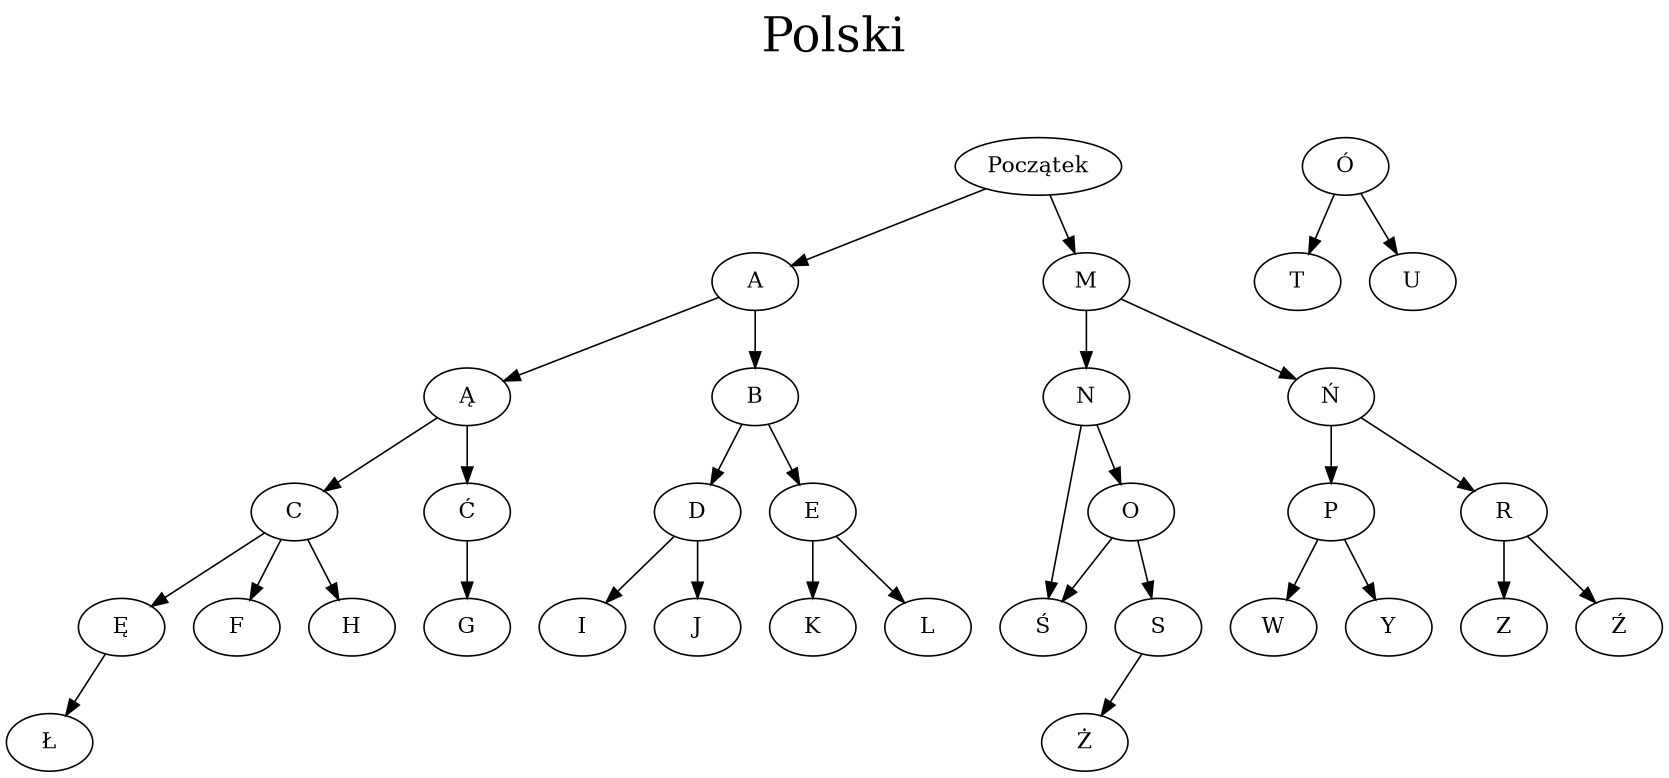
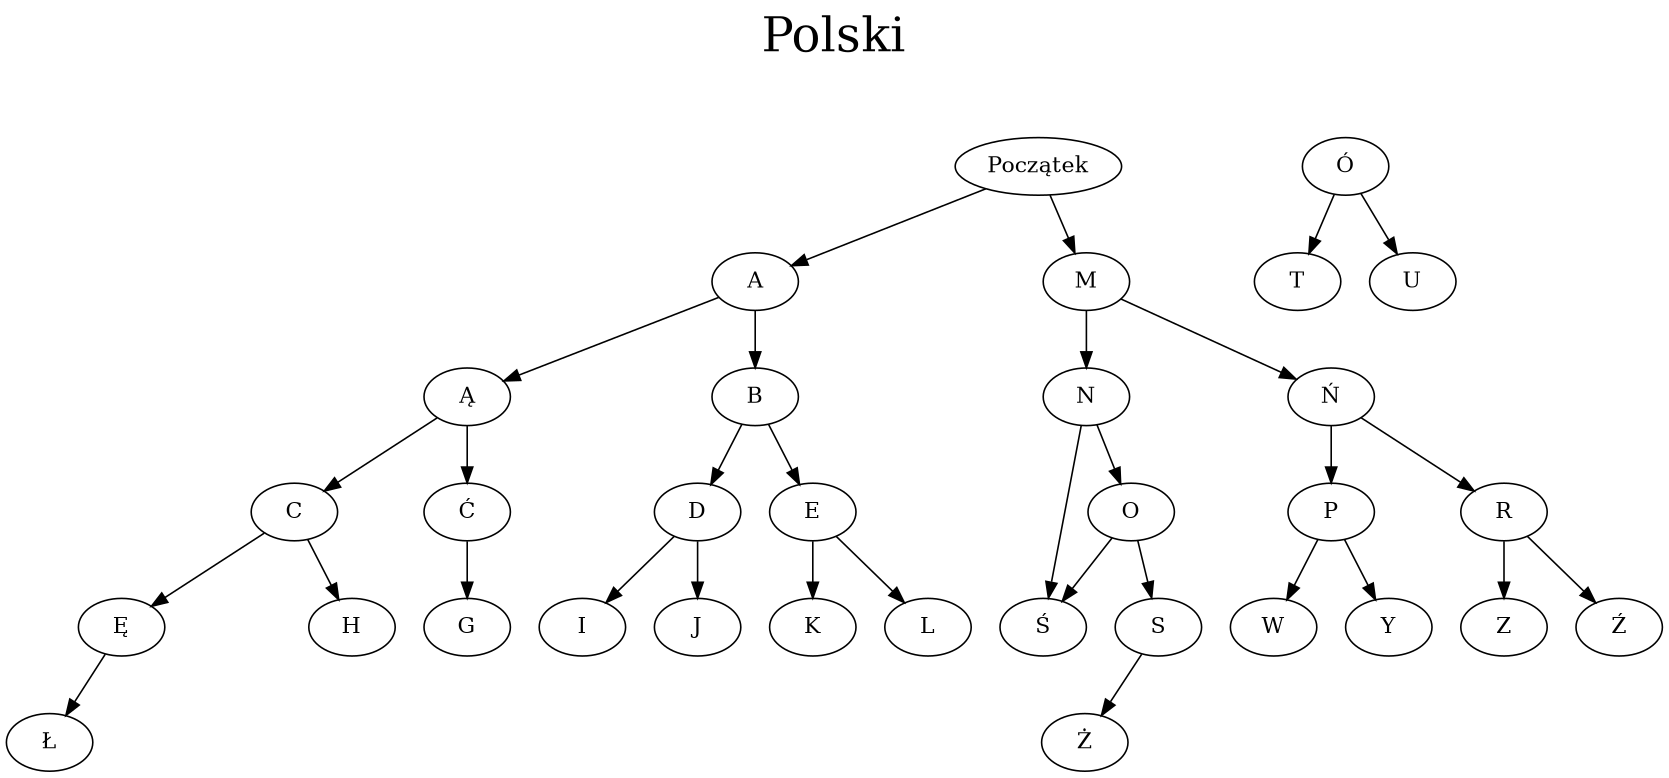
node "F": removed
